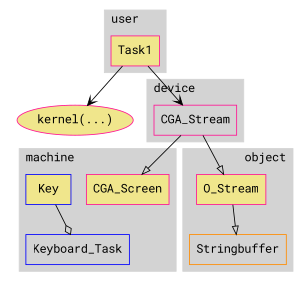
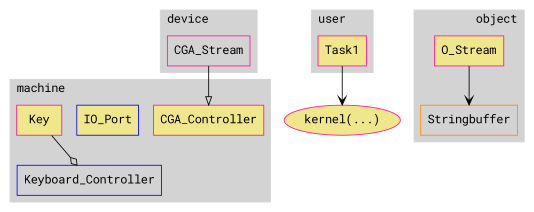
edge "Task1" -> "CGA_Stream": removed
node "IO_Port": added
edge "CGA_Stream" -> "O_Stream": removed
node "Key": color blue -> deeppink
node "CGA_Screen": label "CGA_Screen" -> "CGA_Controller"
edge "O_Stream" -> "Stringbuffer": arrowhead empty -> open
node "Keyboard_Task": label "Keyboard_Task" -> "Keyboard_Controller"
